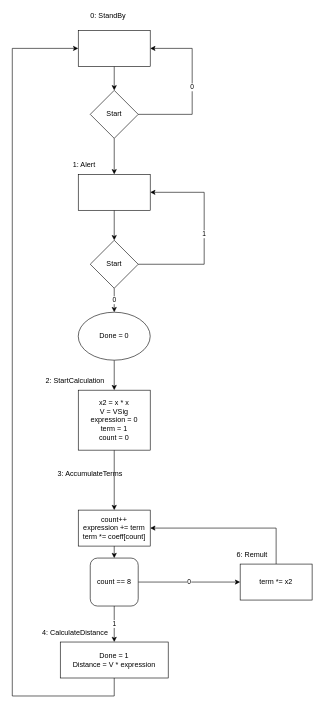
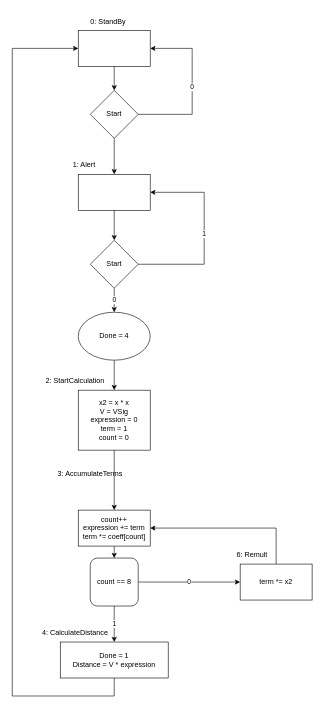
node "0: StandBy": moved (108, 15) -> (108, 21)
node "Done = 0": label "Done = 0" -> "Done = 4"
